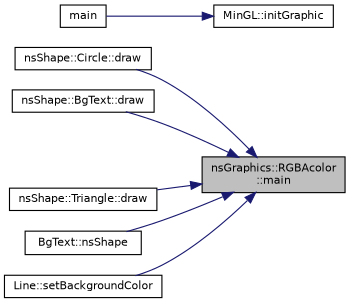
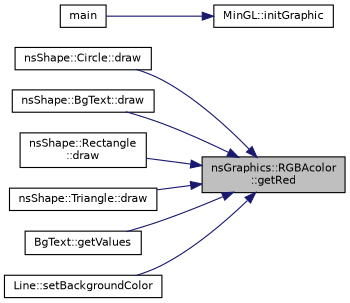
node "nsShape::Rectangle ::draw": added
node "nsGraphics::RGBAcolor ::main": label "nsGraphics::RGBAcolor ::main" -> "nsGraphics::RGBAcolor ::getRed"
node "BgText::nsShape": label "BgText::nsShape" -> "BgText::getValues"
